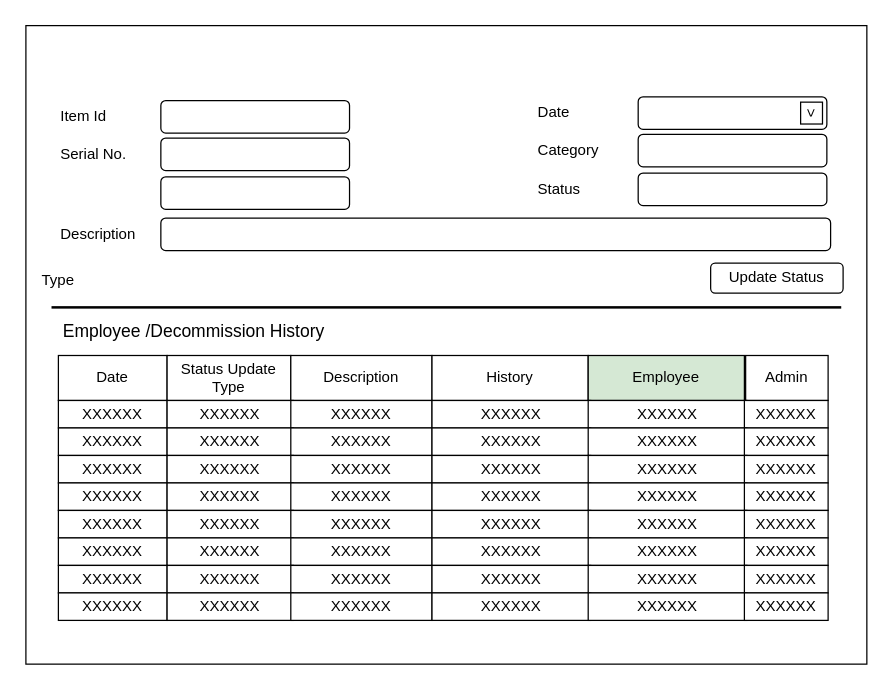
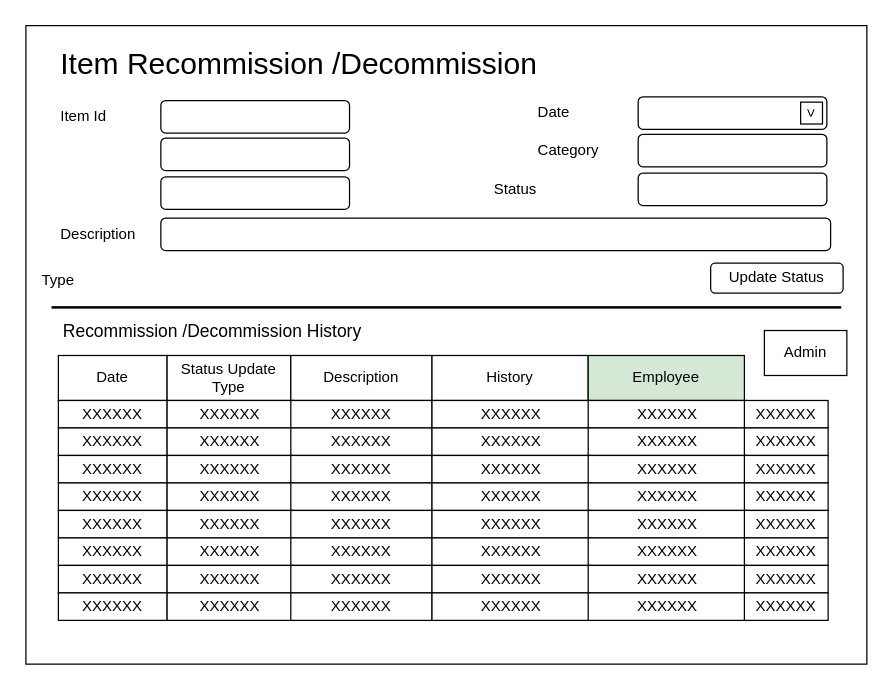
node "Item Recommission /Decommission": added
node "Serial No.": removed
node "Status": moved (582, 189) -> (538, 189)
node "Employee /Decommission History": label "Employee /Decommission History" -> "Recommission /Decommission History"
node "Admin": moved (787, 378) -> (806, 353)
